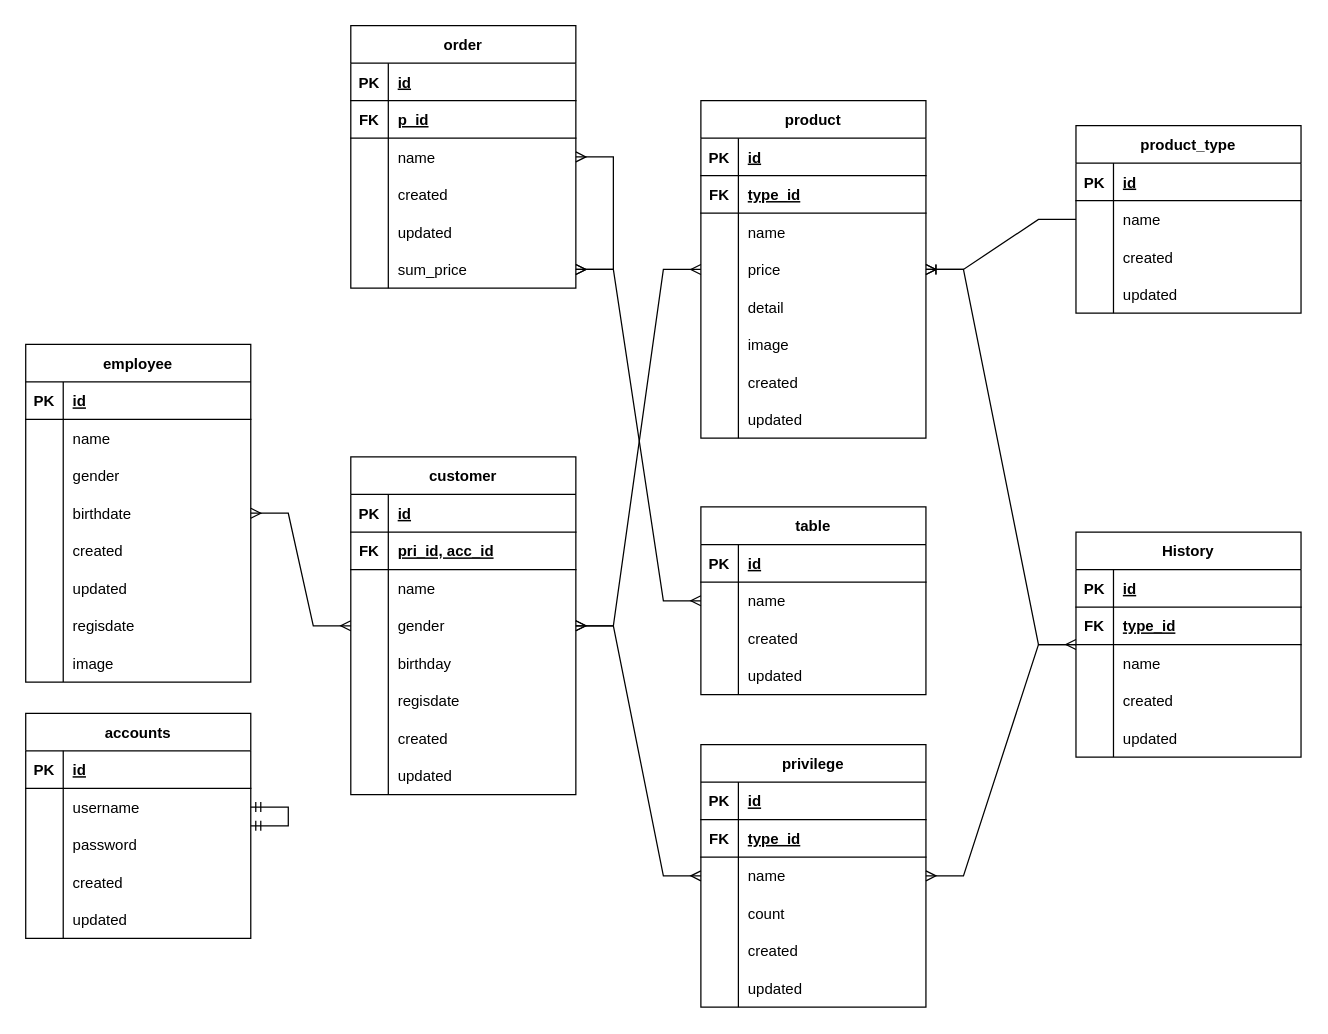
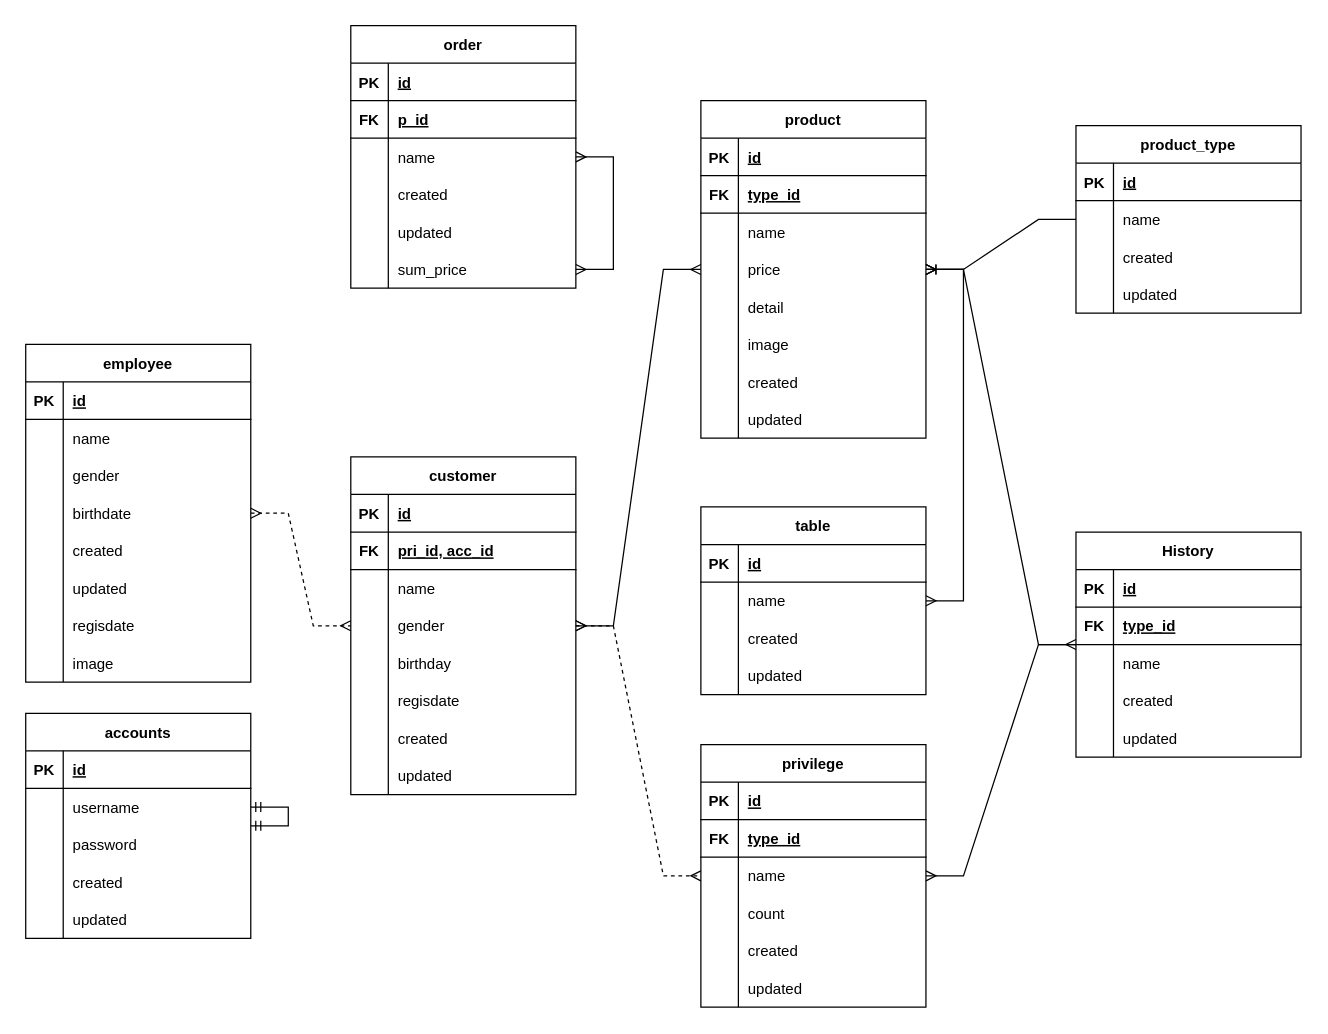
edge "sum_price" -- "table": now "product" -- "table"
edge "employee" -- "customer": style solid -> dashed
edge "customer" -- "privilege": style solid -> dashed
